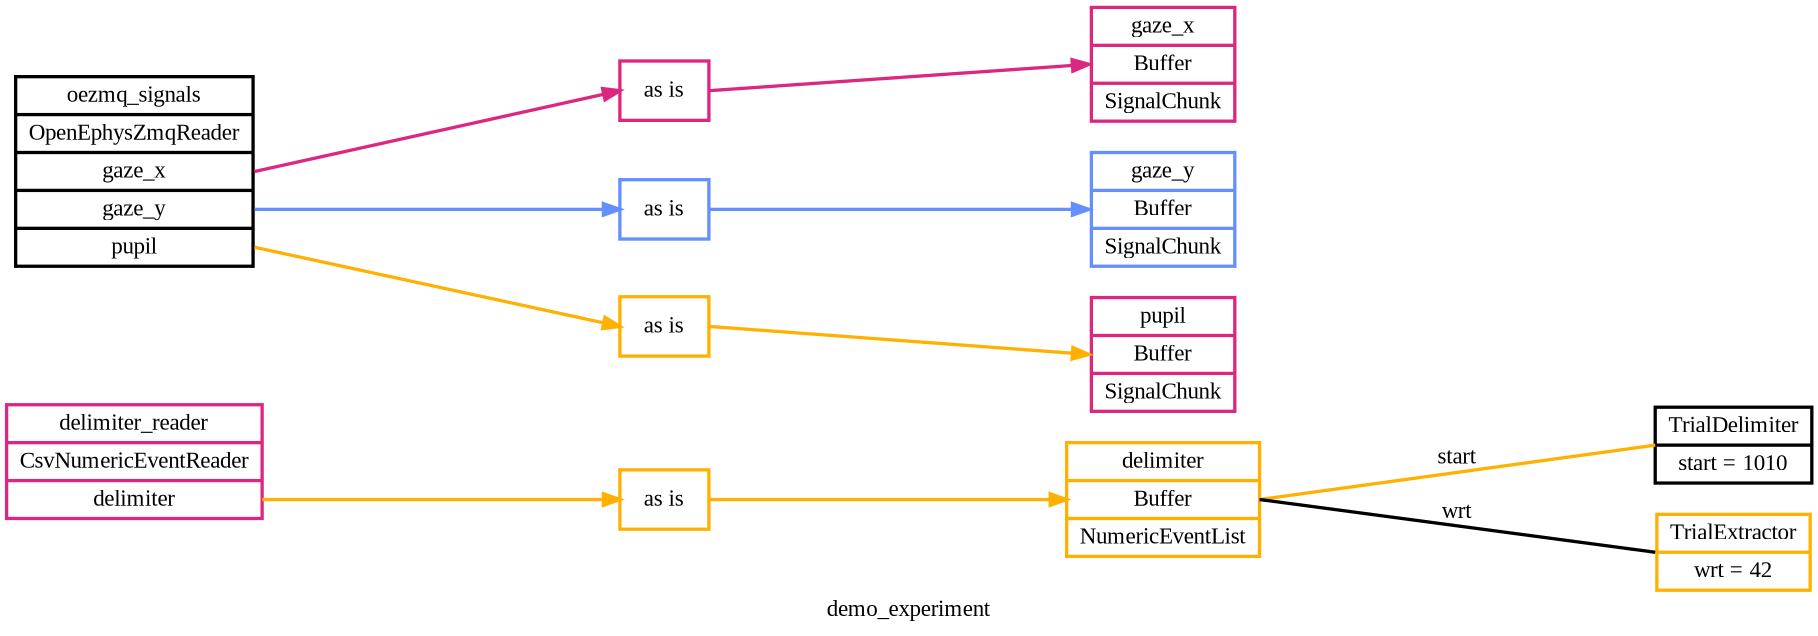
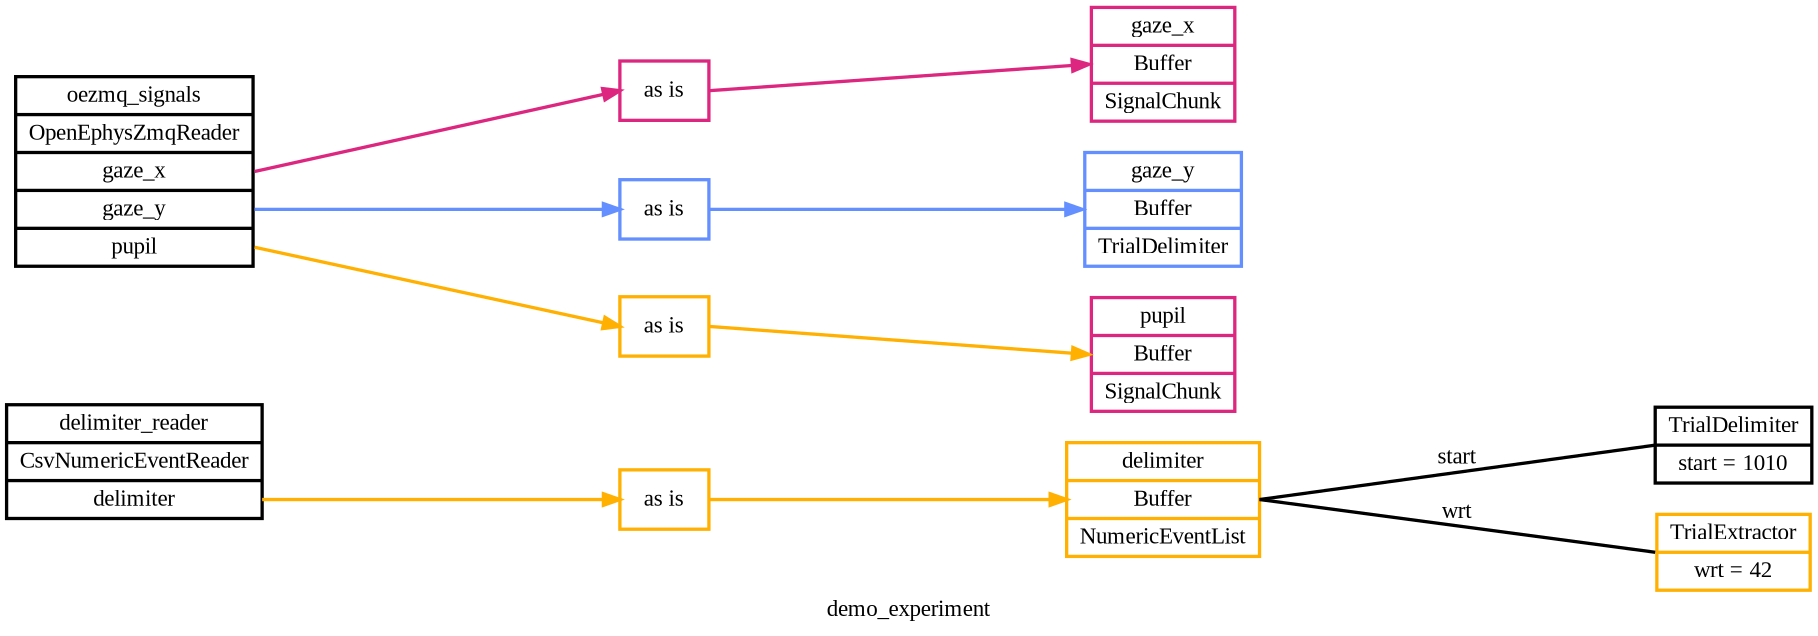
node "gaze_y": text "SignalChunk" -> "TrialDelimiter"
node "delimiter_reader": color #dc267f -> black
edge "TrialDelimiter" -- "delimiter": color #ffb000 -> black
